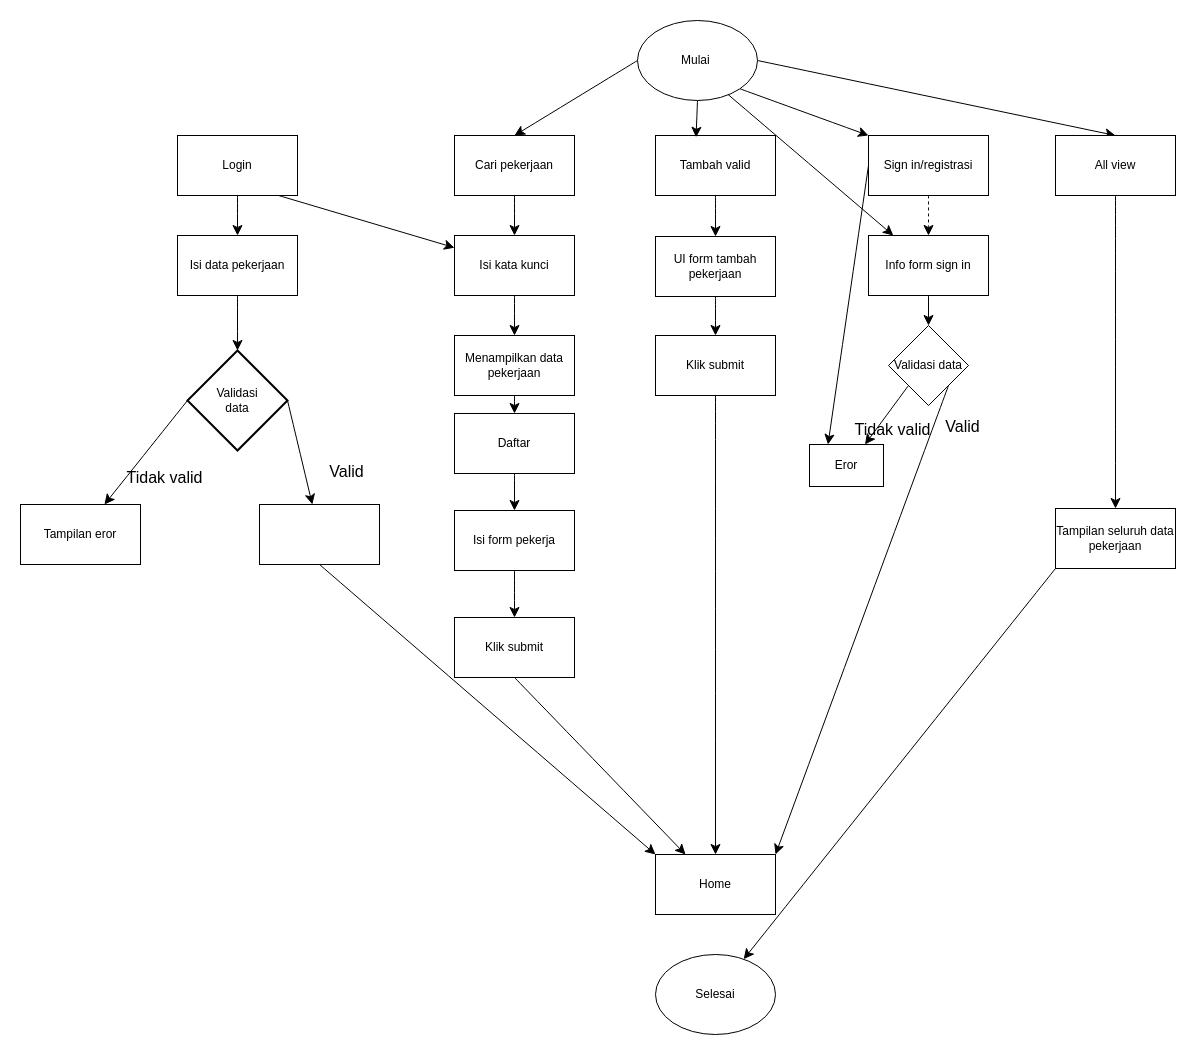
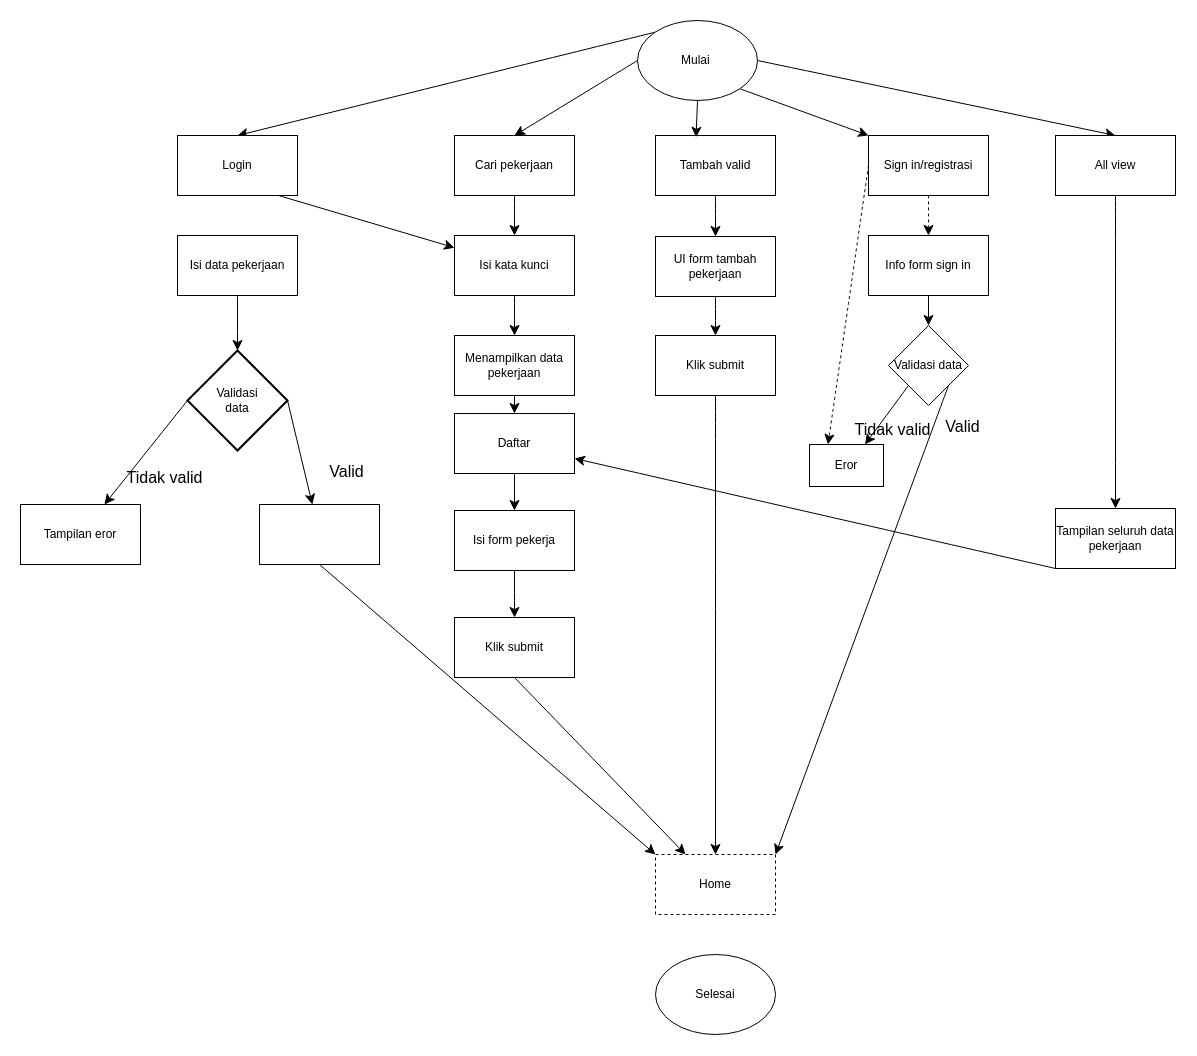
edge "Mulai" -> "Info form sign in": now "Mulai" -> "Login"
edge "Login" -> "Isi data pekerjaan": removed
edge "Sign in/registrasi" -> "Eror": style solid -> dashed
edge "Tampilan seluruh data pekerjaan" -> "Selesai": now "Tampilan seluruh data pekerjaan" -> "Daftar"
node "Home": style solid -> dashed
